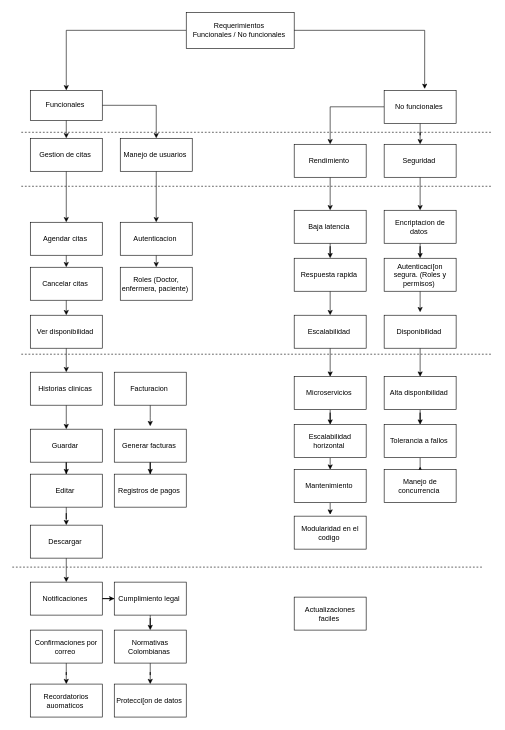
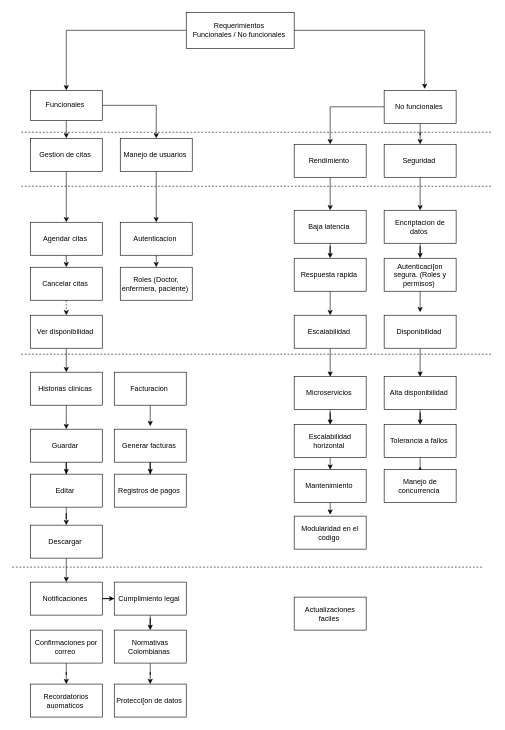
edge "Cancelar citas" -> "Ver disponibilidad": style solid -> dashed
